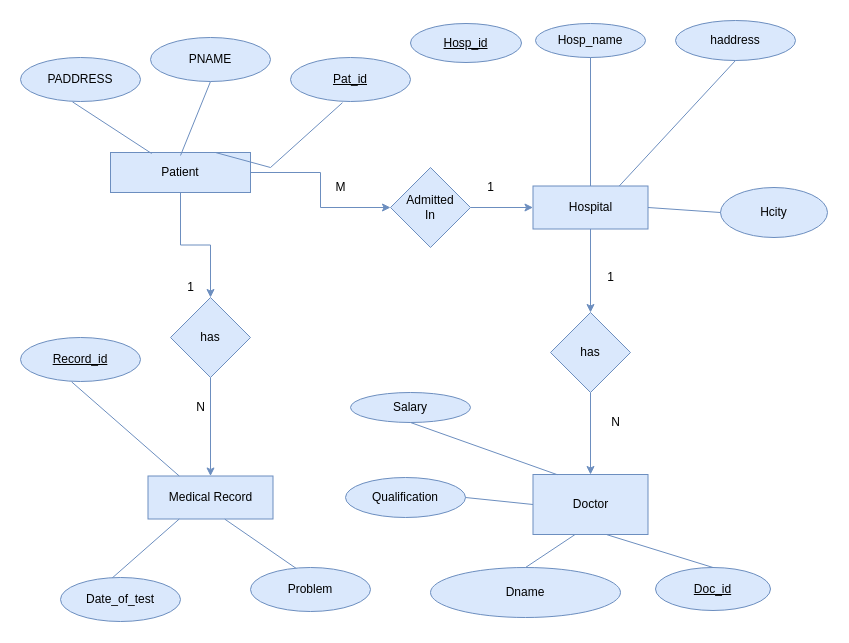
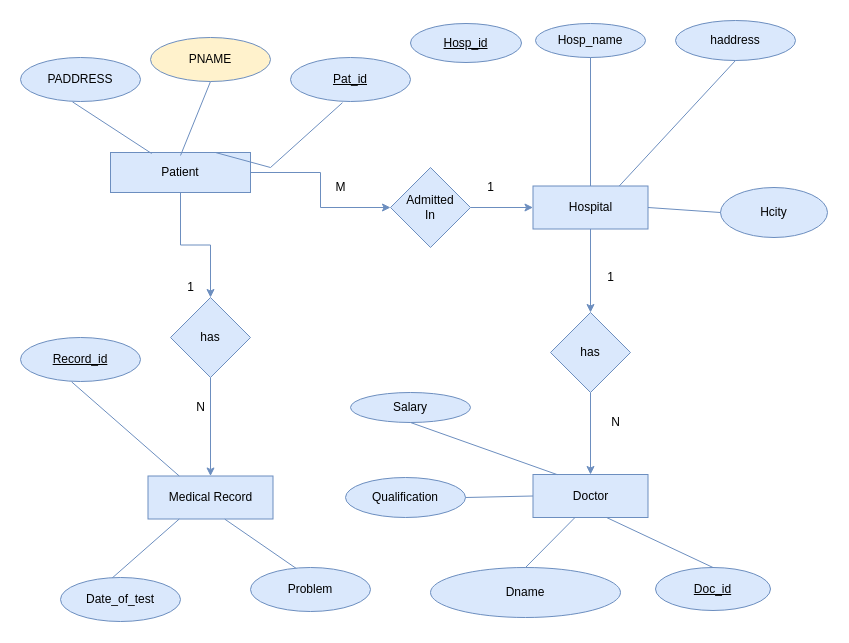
node "PNAME": fillcolor #dae8fc -> #fff2cc
node "Doctor": size 115x60 -> 115x43
